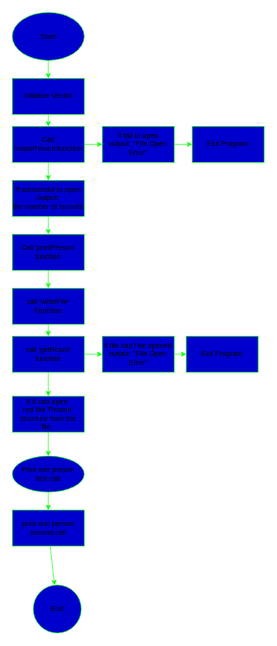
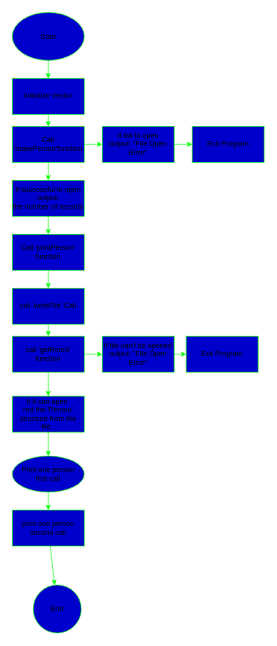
node "call 'writeFile' Function": label "call 'writeFile' Function" -> "call 'writeFile' Call"
